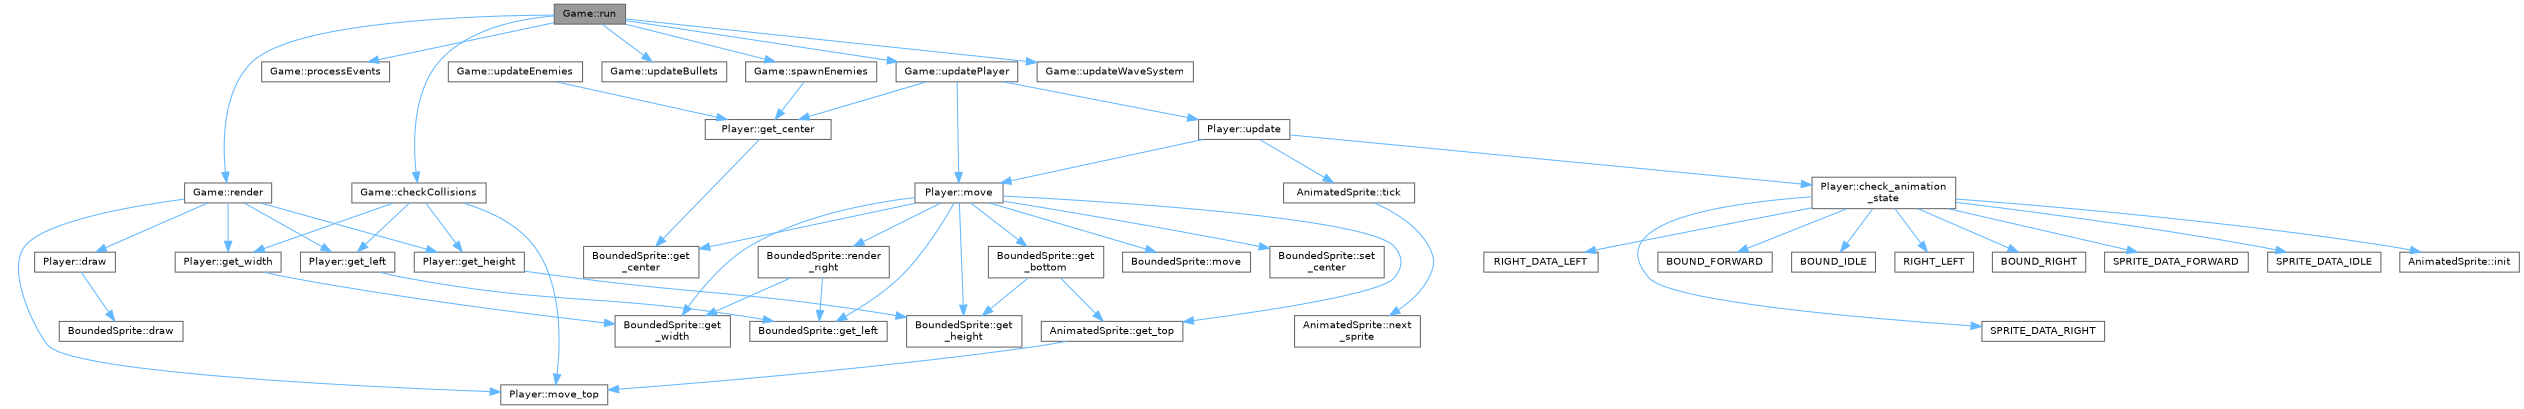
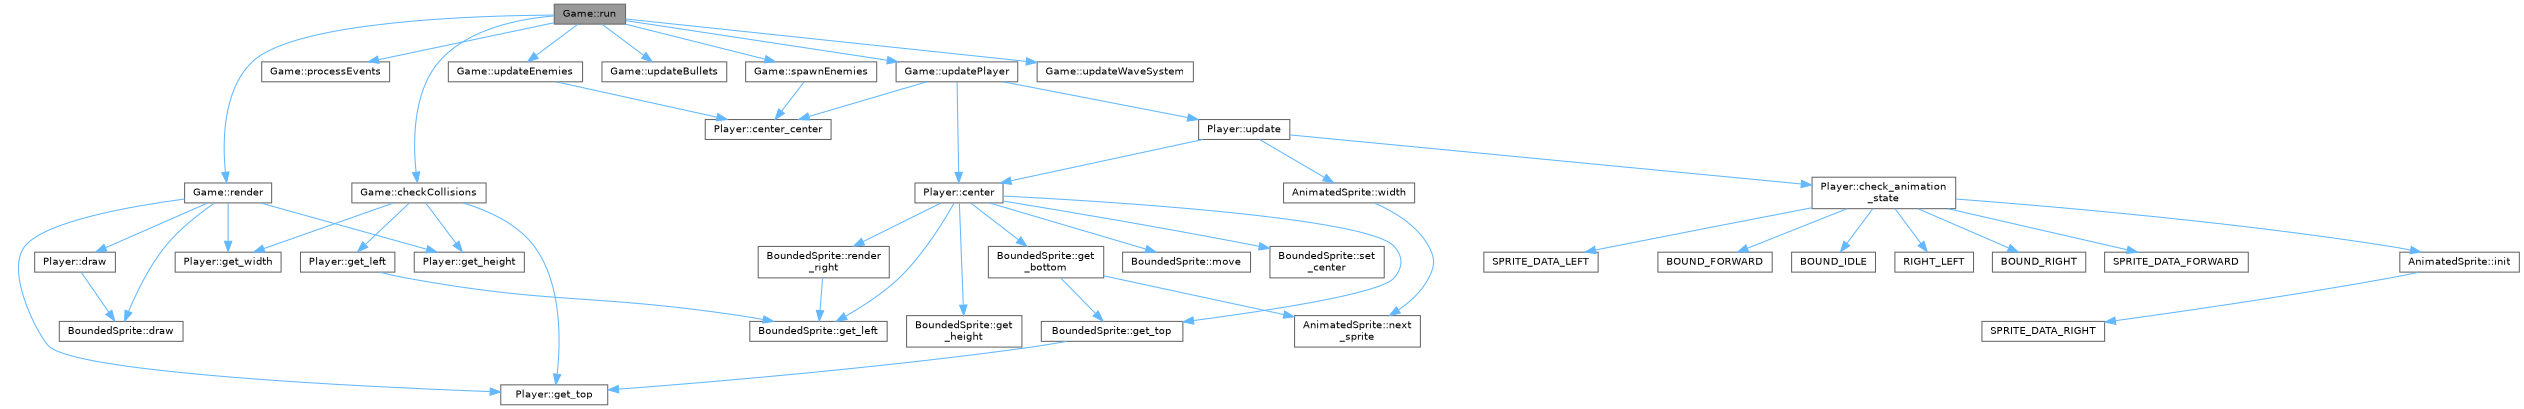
edge "Game::run" -> "Game::updateEnemies": added
node "Player::get_center": label "Player::get_center" -> "Player::center_center"
node "Player::move": label "Player::move" -> "Player::center"
node "AnimatedSprite::tick": label "AnimatedSprite::tick" -> "AnimatedSprite::width"
edge "Game::render" -> "Player::get_left": now "Game::render" -> "BoundedSprite::draw"
node "BoundedSprite::get _center": removed
node "RIGHT_DATA_LEFT": label "RIGHT_DATA_LEFT" -> "SPRITE_DATA_LEFT"
node "SPRITE_DATA_IDLE": removed
edge "Player::get_height" -> "BoundedSprite::get _height": removed
edge "BoundedSprite::get _bottom" -> "BoundedSprite::get _height": now "BoundedSprite::get _bottom" -> "AnimatedSprite::next _sprite"
edge "Player::check_animation _state" -> "SPRITE_DATA_RIGHT": now "AnimatedSprite::init" -> "SPRITE_DATA_RIGHT"
node "BoundedSprite::get _width": removed
node "AnimatedSprite::get_top": label "AnimatedSprite::get_top" -> "BoundedSprite::get_top"
node "Player::move_top": label "Player::move_top" -> "Player::get_top"
